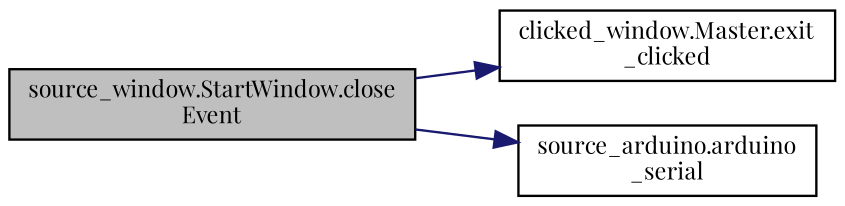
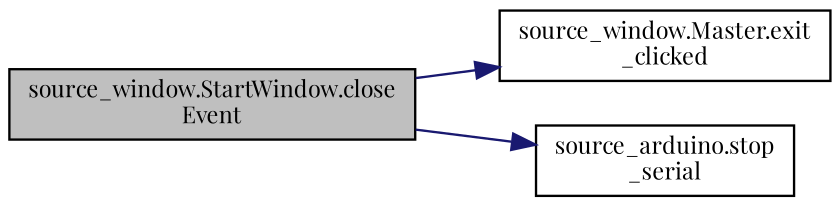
node "clicked_window.Master.exit _clicked": label "clicked_window.Master.exit _clicked" -> "source_window.Master.exit _clicked"
node "source_arduino.arduino _serial": label "source_arduino.arduino _serial" -> "source_arduino.stop _serial"
